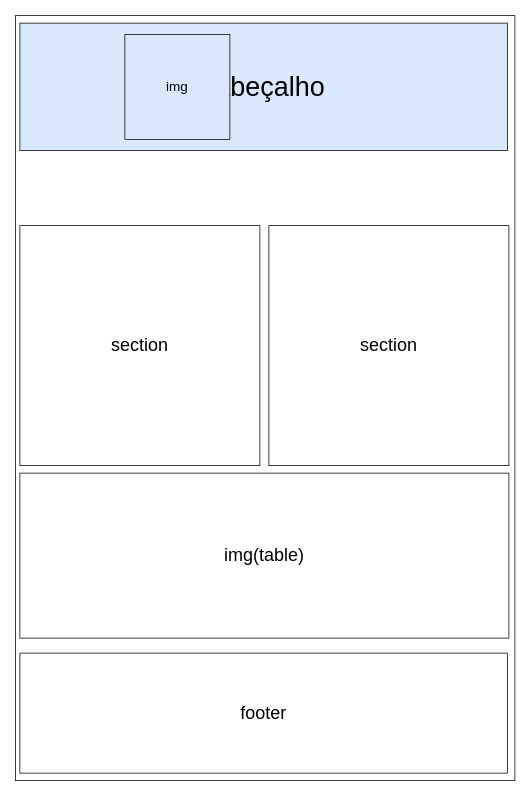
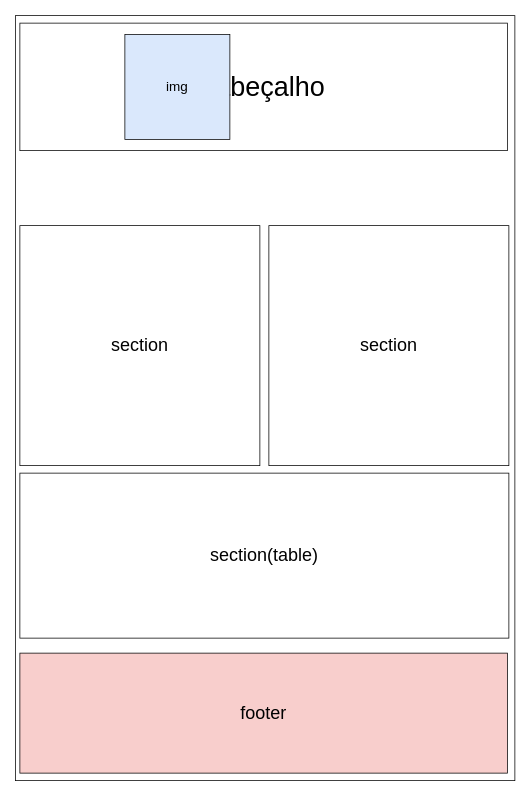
node "cabeçalho": fillcolor #dae8fc -> #ffffff
node "img(table)": label "img(table)" -> "section(table)"
node "footer": fillcolor #ffffff -> #f8cecc
